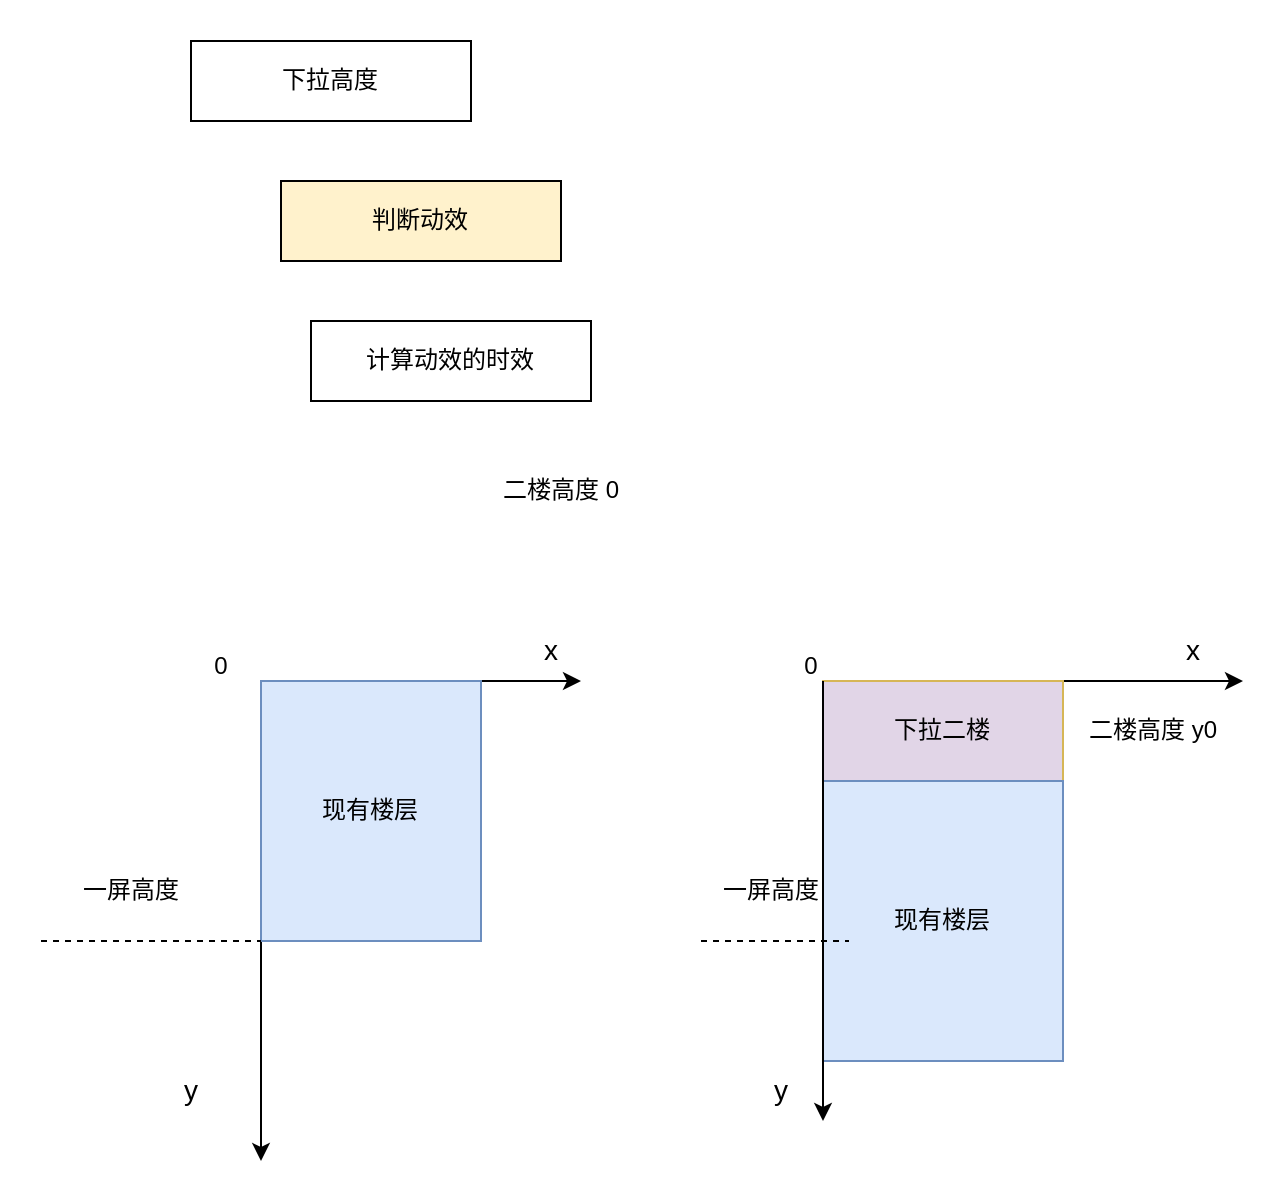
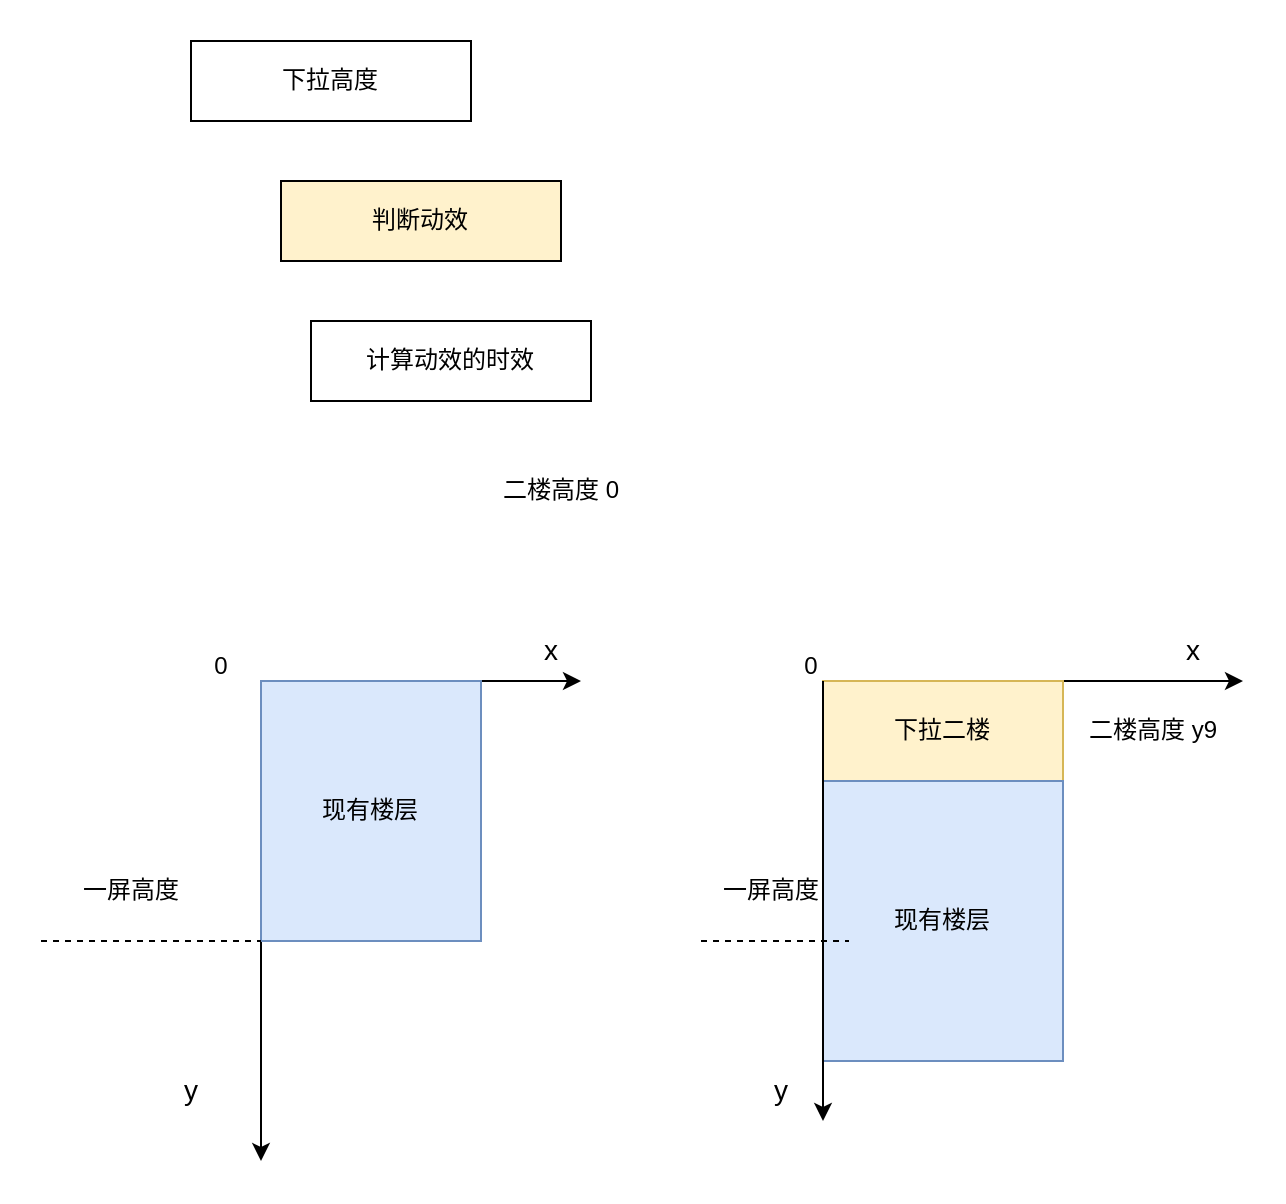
node "下拉二楼": fillcolor #e1d5e7 -> #fff2cc
node "二楼高度 y0": label "二楼高度 y0" -> "二楼高度 y9"
